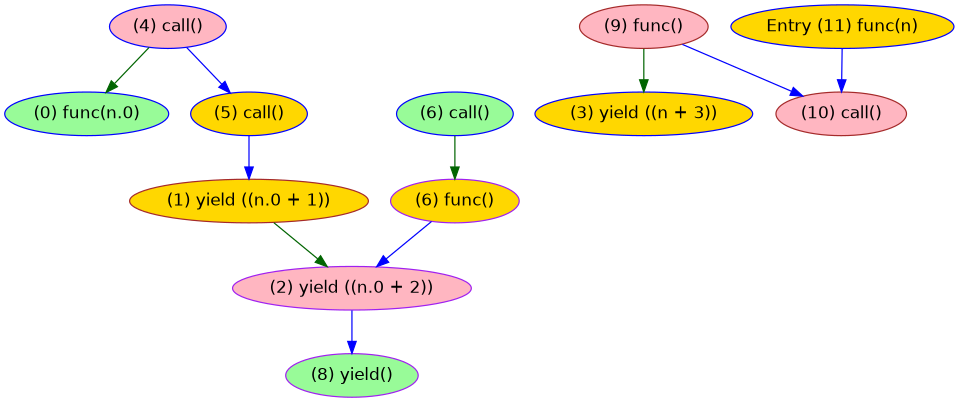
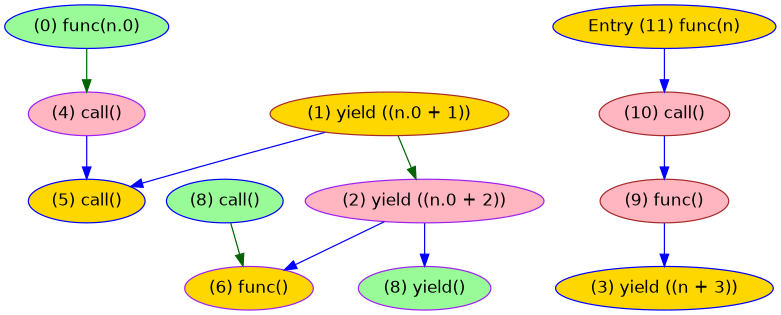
node "(4) call()": color blue -> purple
edge "(9) func()" -> "(3) yield ((n + 3))": color darkgreen -> blue
edge "(4) call()" -> "(0) func(n.0)": reversed
edge "(9) func()" -> "(10) call()": reversed
node "(6) call()": label "(6) call()" -> "(8) call()"
edge "(5) call()" -> "(1) yield ((n.0 + 1))": reversed
edge "(6) func()" -> "(2) yield ((n.0 + 2))": reversed
